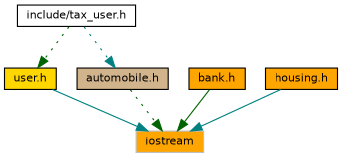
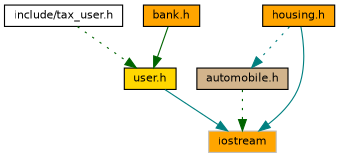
edge "include/tax_user.h" -> "automobile.h": now "housing.h" -> "automobile.h"
edge "bank.h" -> "iostream": now "bank.h" -> "user.h"
